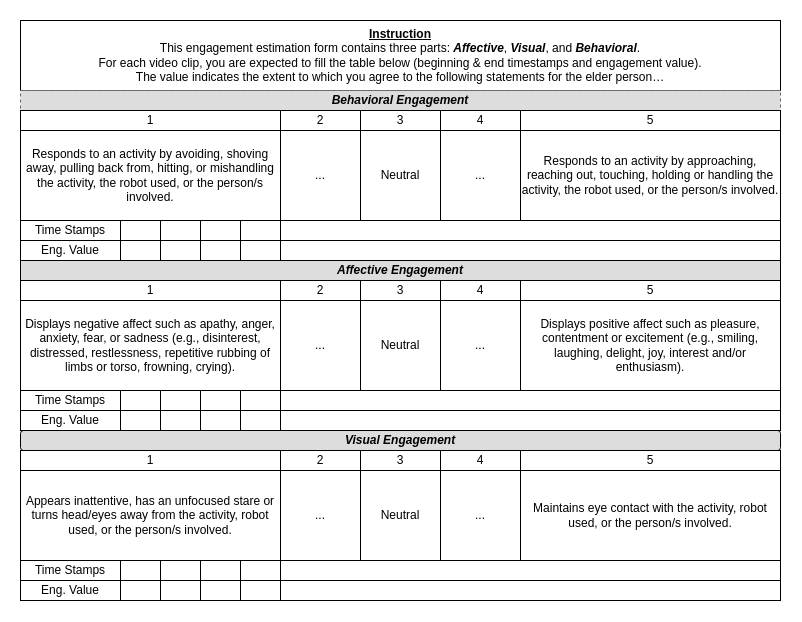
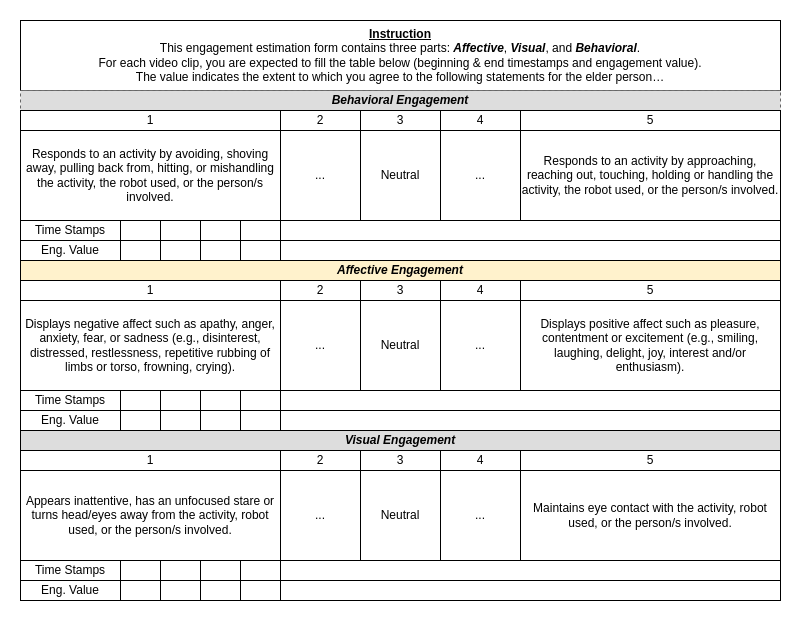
node "Affective Engagement": fillcolor #dddddd -> #fff2cc
node "Visual Engagement": shape rounded rectangle -> rectangle
